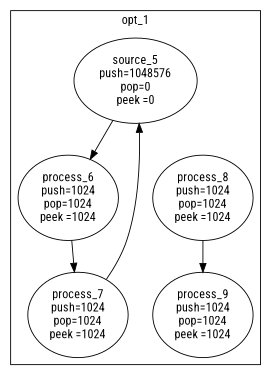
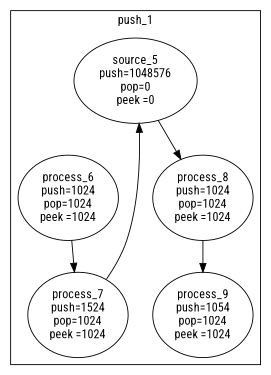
cluster "opt_1": label "opt_1" -> "push_1"
edge "source_5 push=1048576 pop=0 peek =0" -> "process_6 push=1024 pop=1024 peek =1024": now "source_5 push=1048576 pop=0 peek =0" -> "process_8 push=1024 pop=1024 peek =1024"
node "process_7 push=1024 pop=1024 peek =1024": label "process_7 push=1024 pop=1024 peek =1024" -> "process_7 push=1524 pop=1024 peek =1024"
node "process_9 push=1024 pop=1024 peek =1024": label "process_9 push=1024 pop=1024 peek =1024" -> "process_9 push=1054 pop=1024 peek =1024"
